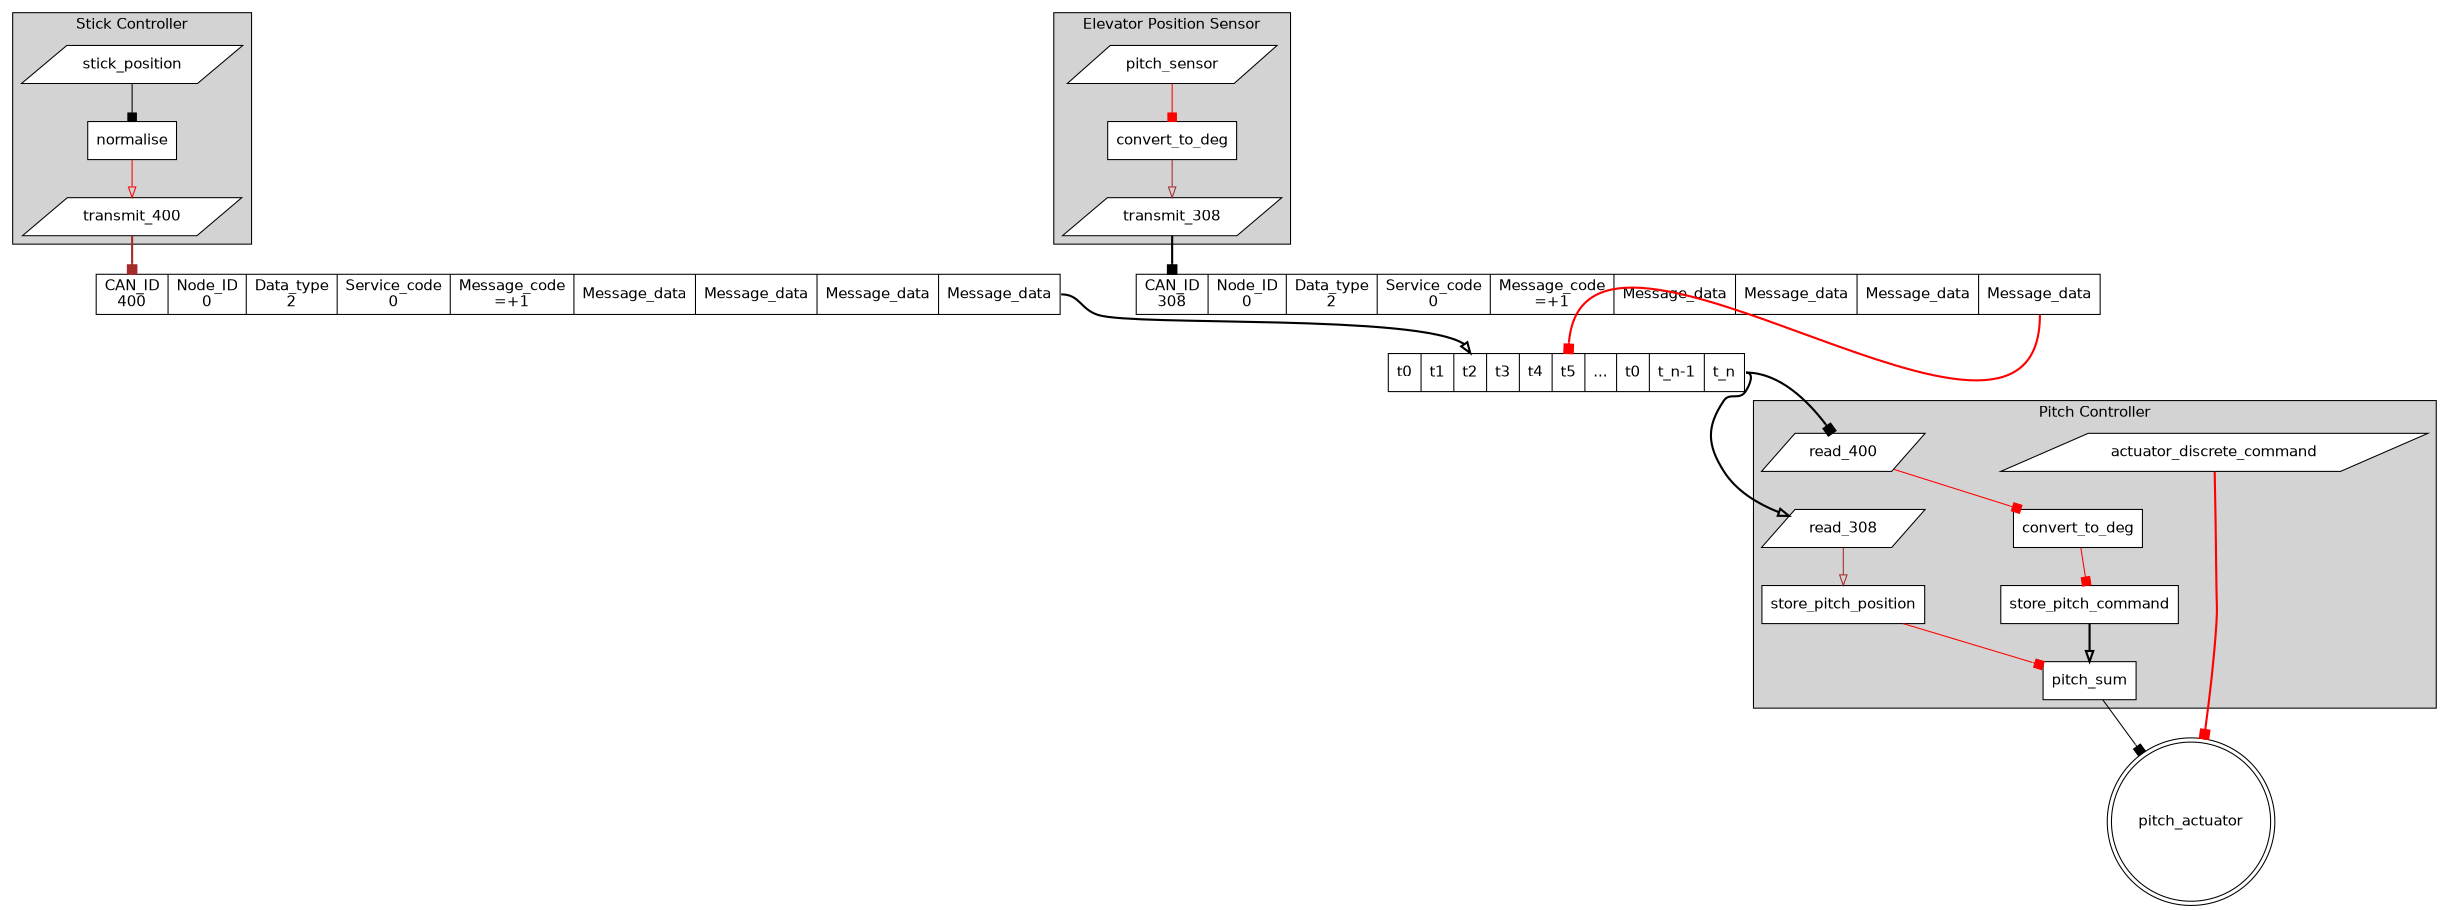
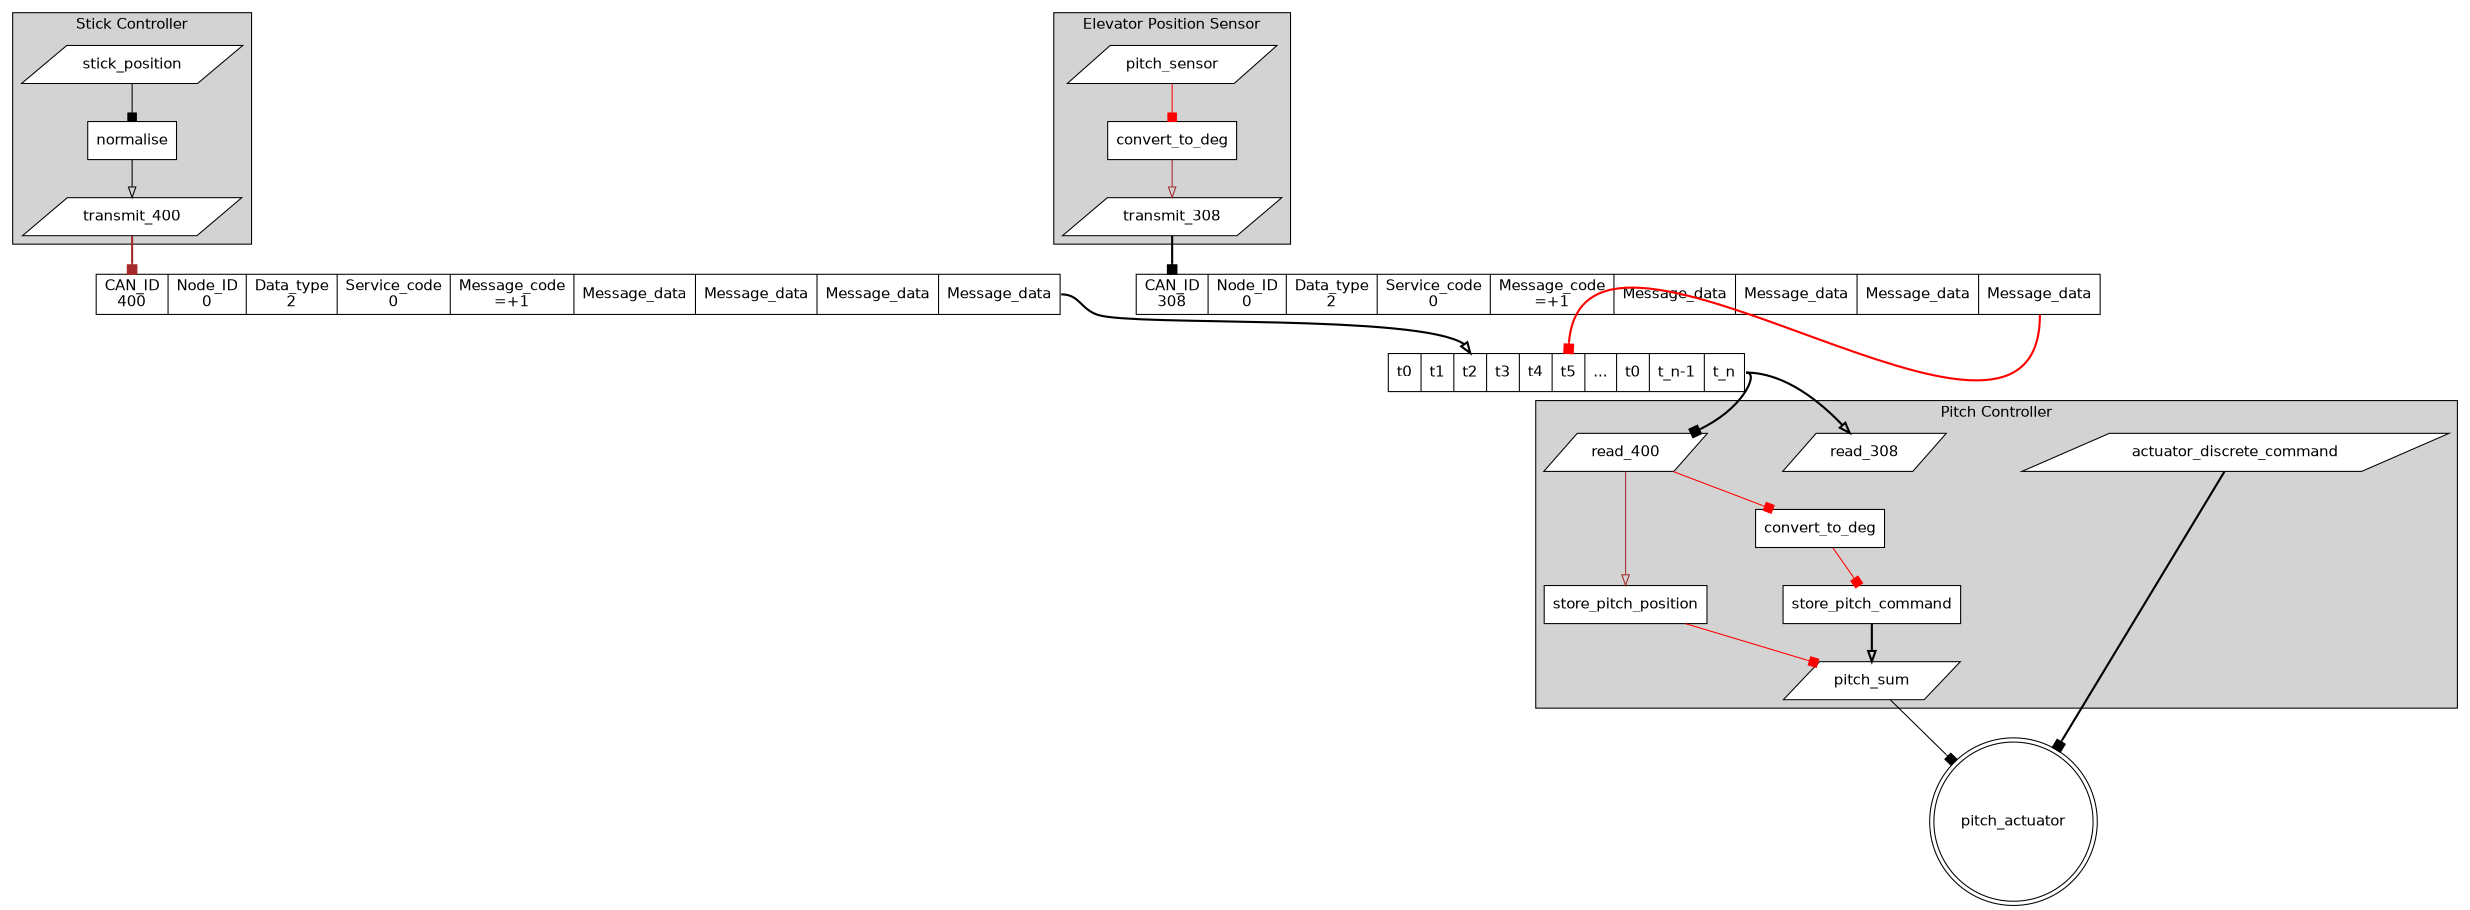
edge "normalise" -> "transmit_400": color red -> black
edge "read_308" -> "store_pitch_position": now "read_400" -> "store_pitch_position"
edge "actuator_discrete_command" -> "pitch_actuator": color red -> black
node "pitch_sum": shape box -> parallelogram
